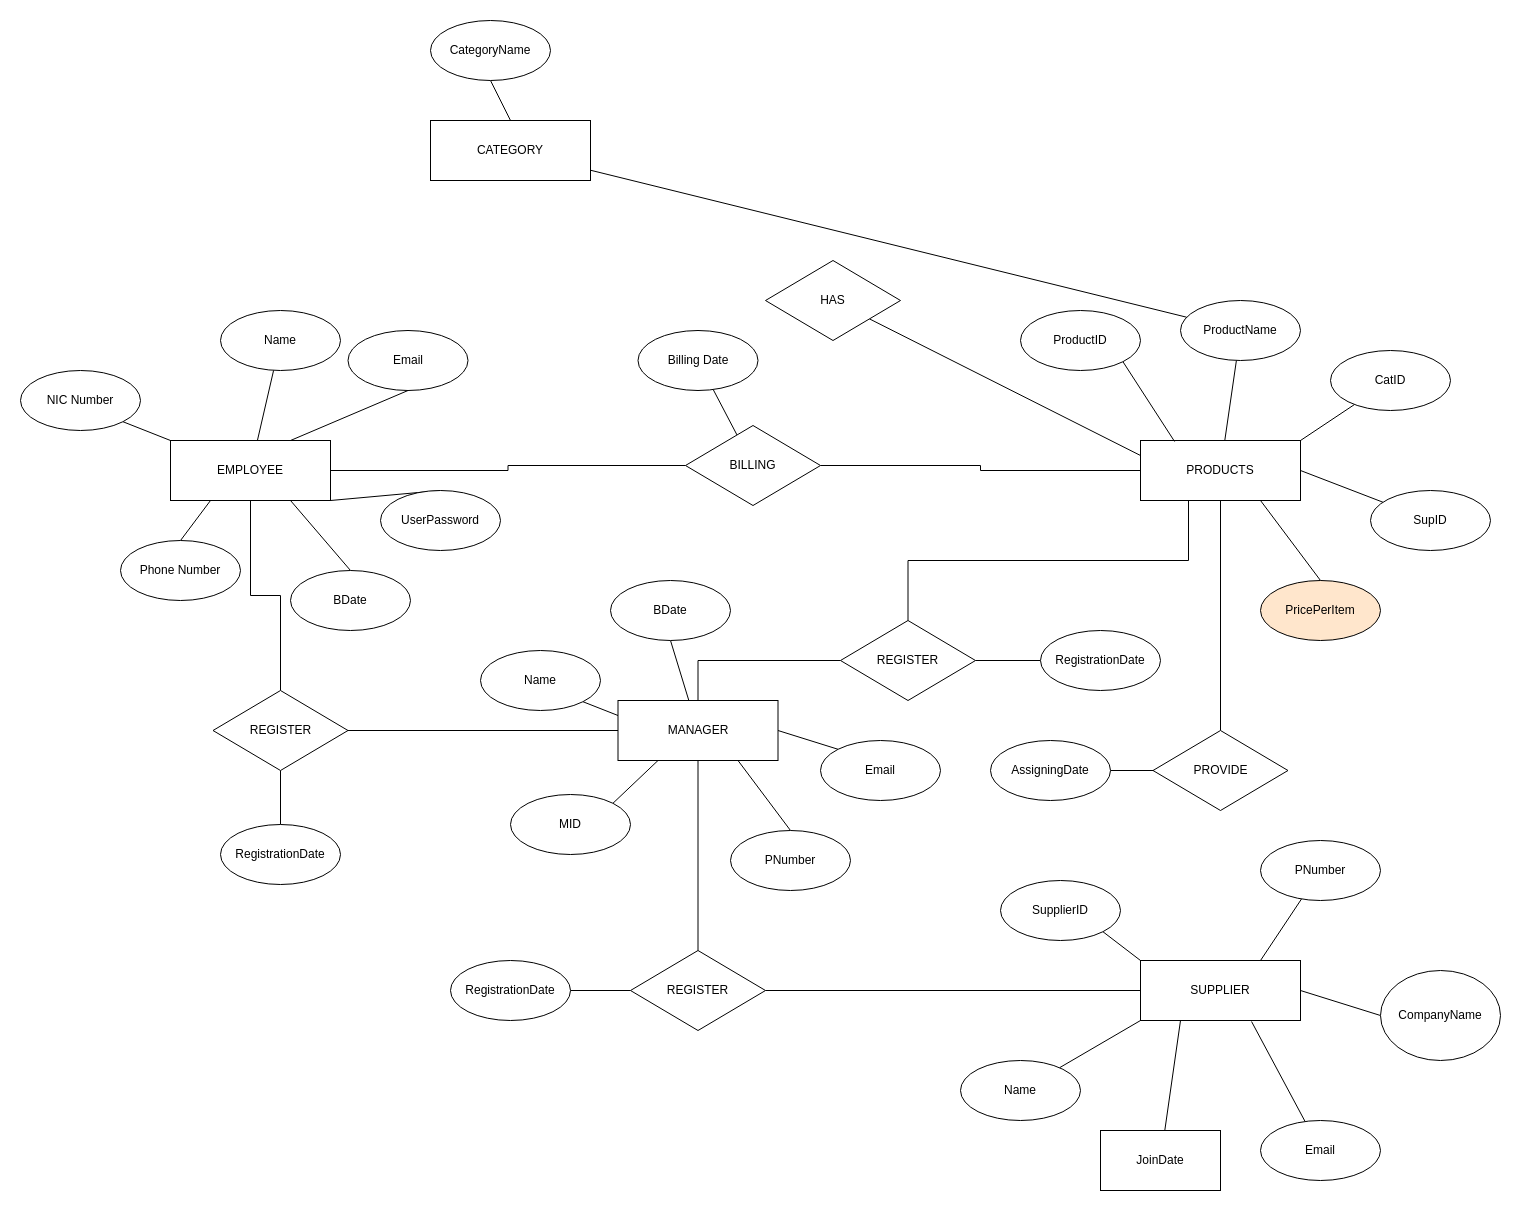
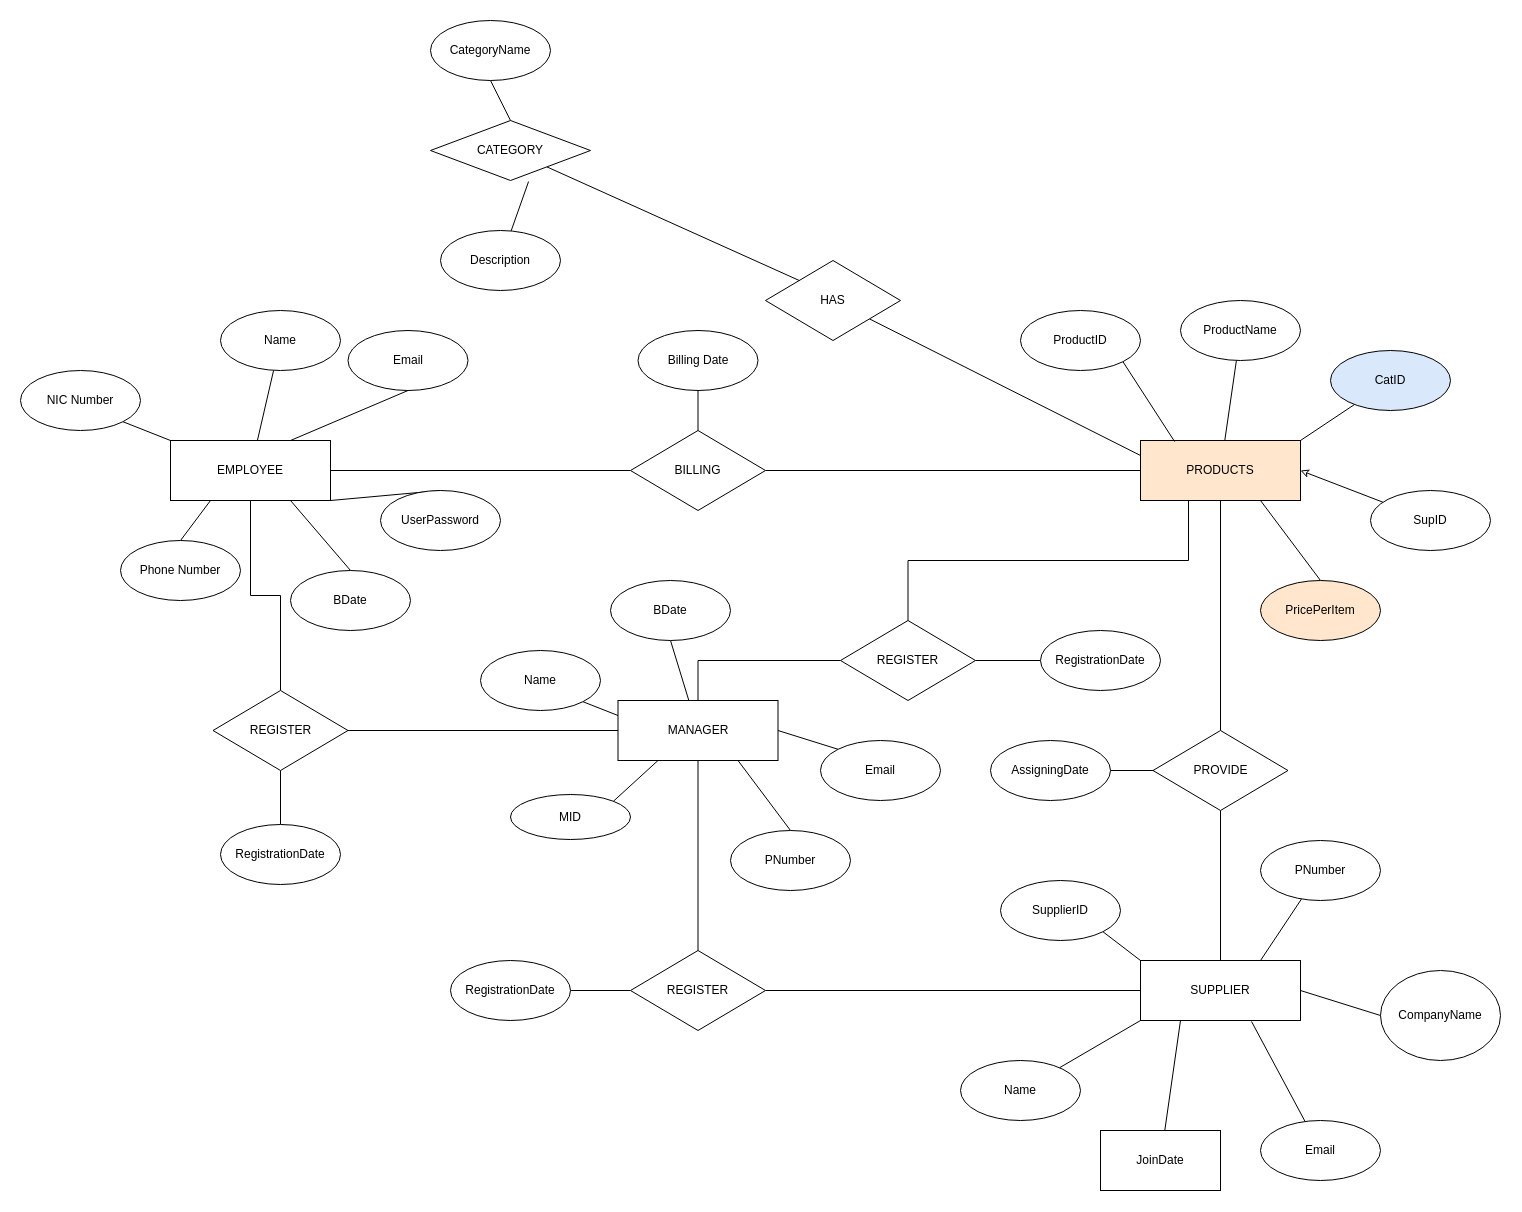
node "CATEGORY": shape rectangle -> diamond
edge "CATEGORY" -- "Description": added
edge "CATEGORY" -- "ProductName": now "CATEGORY" -- "HAS"
node "Description": added
node "CatID": fillcolor #ffffff -> #dae8fc
node "BILLING": moved (753, 466) -> (698, 471)
node "PRODUCTS": fillcolor #ffffff -> #ffe6cc
edge "PRODUCTS" -- "SupID": arrowhead none -> classic
node "MID": size 120x60 -> 120x45
edge "PROVIDE" -- "SUPPLIER": added
